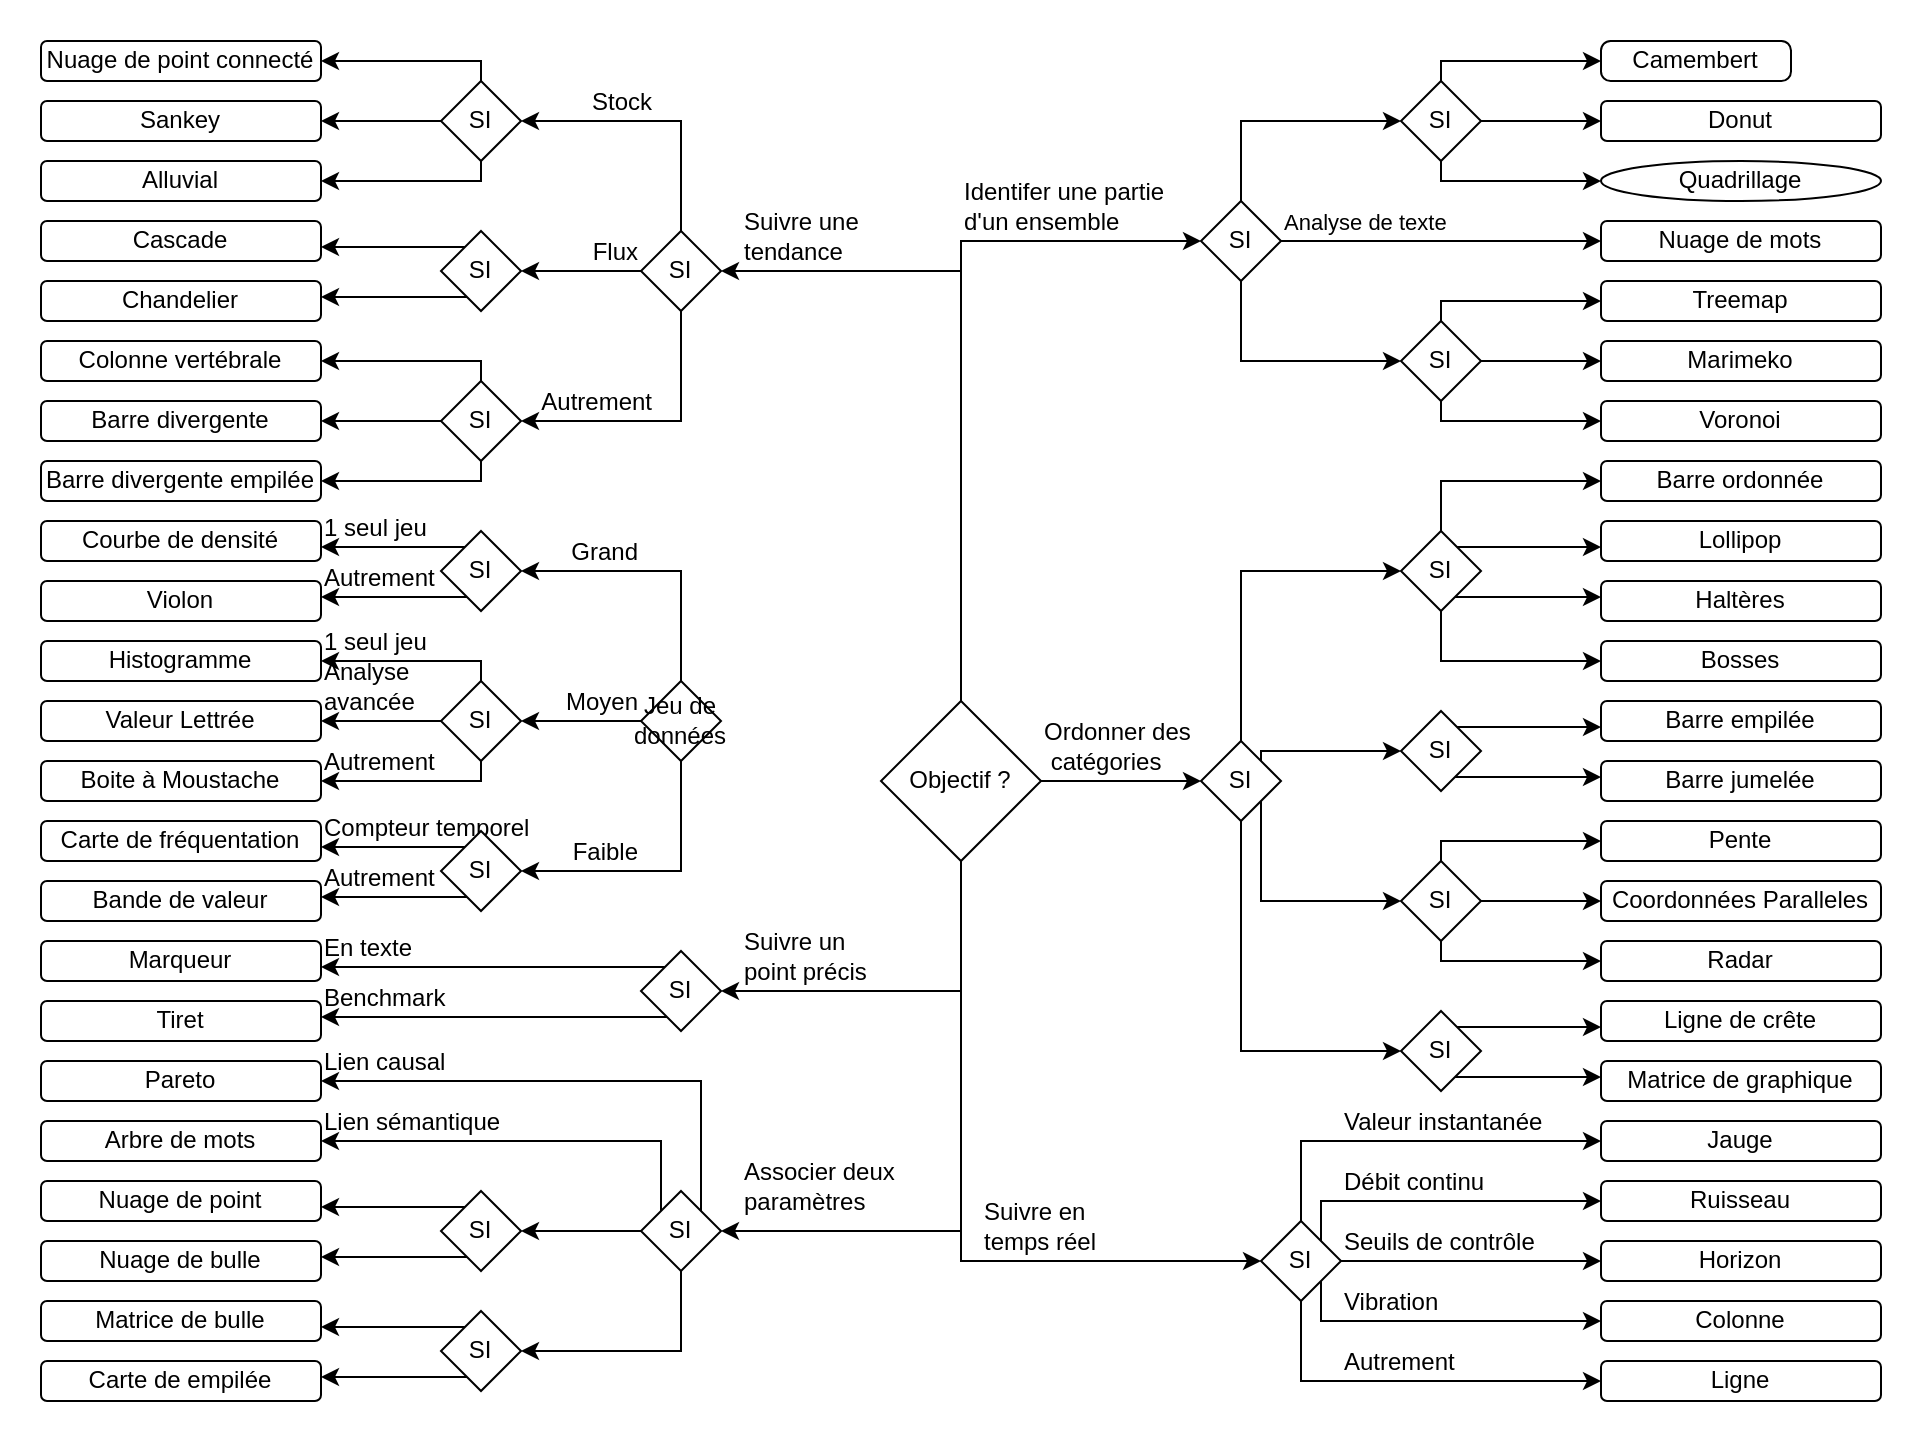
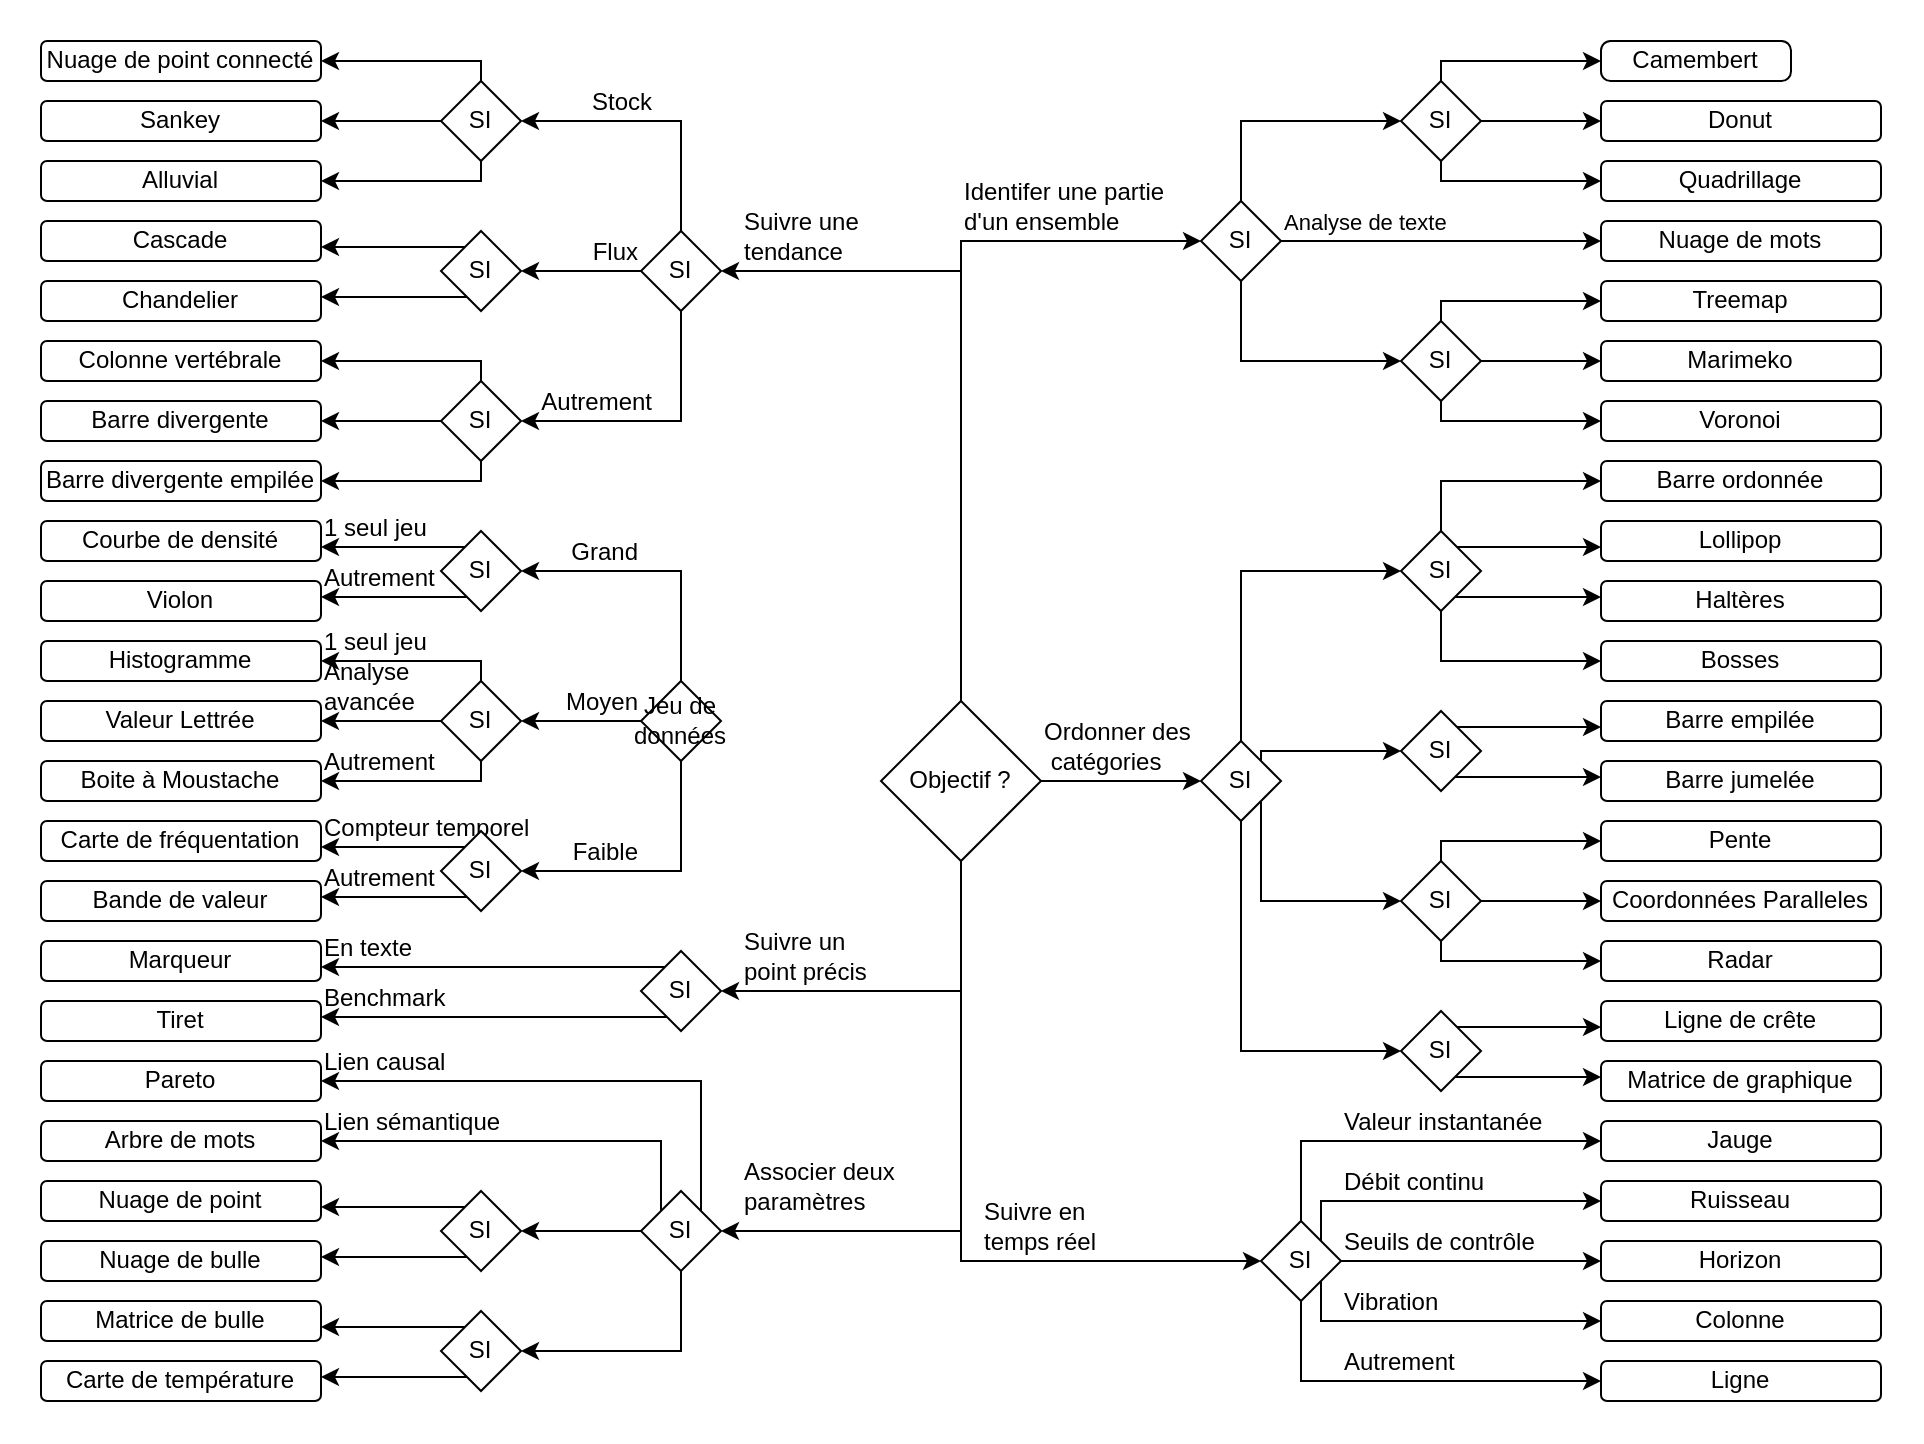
node "Quadrillage": shape ellipse -> rounded rectangle
node "Carte de empilée": label "Carte de empilée" -> "Carte de température"
